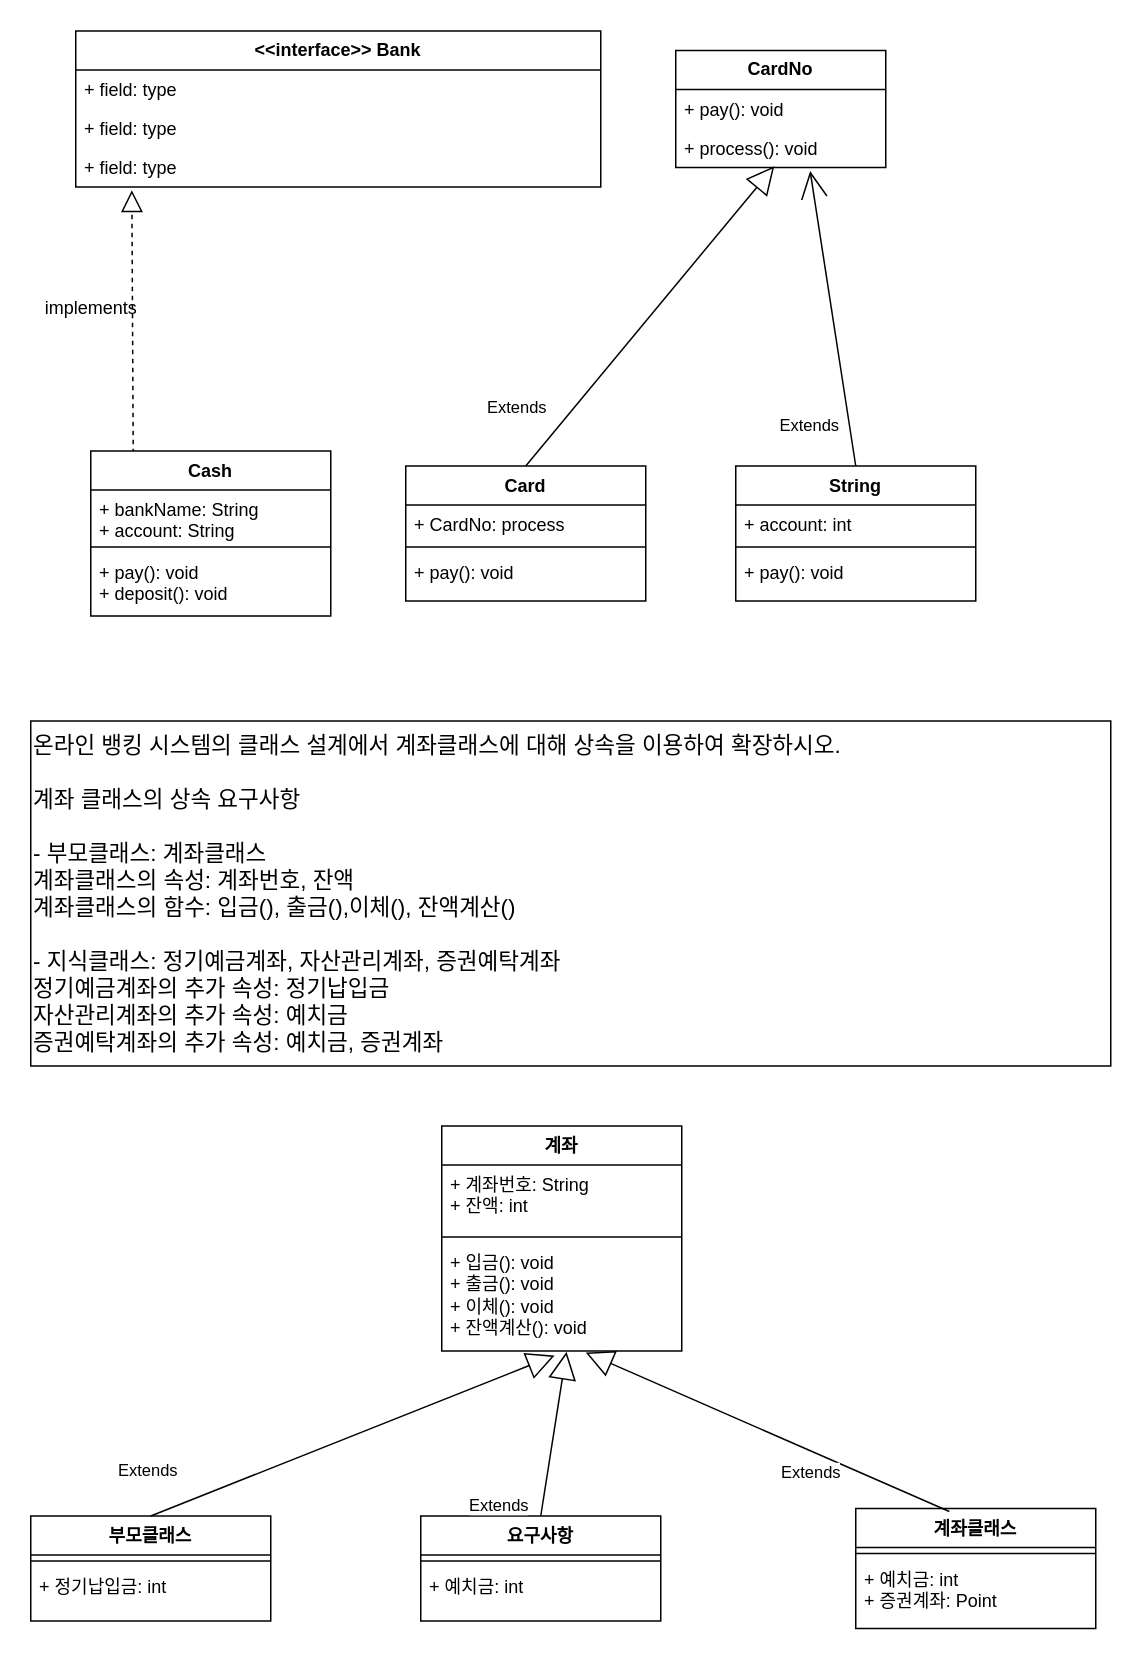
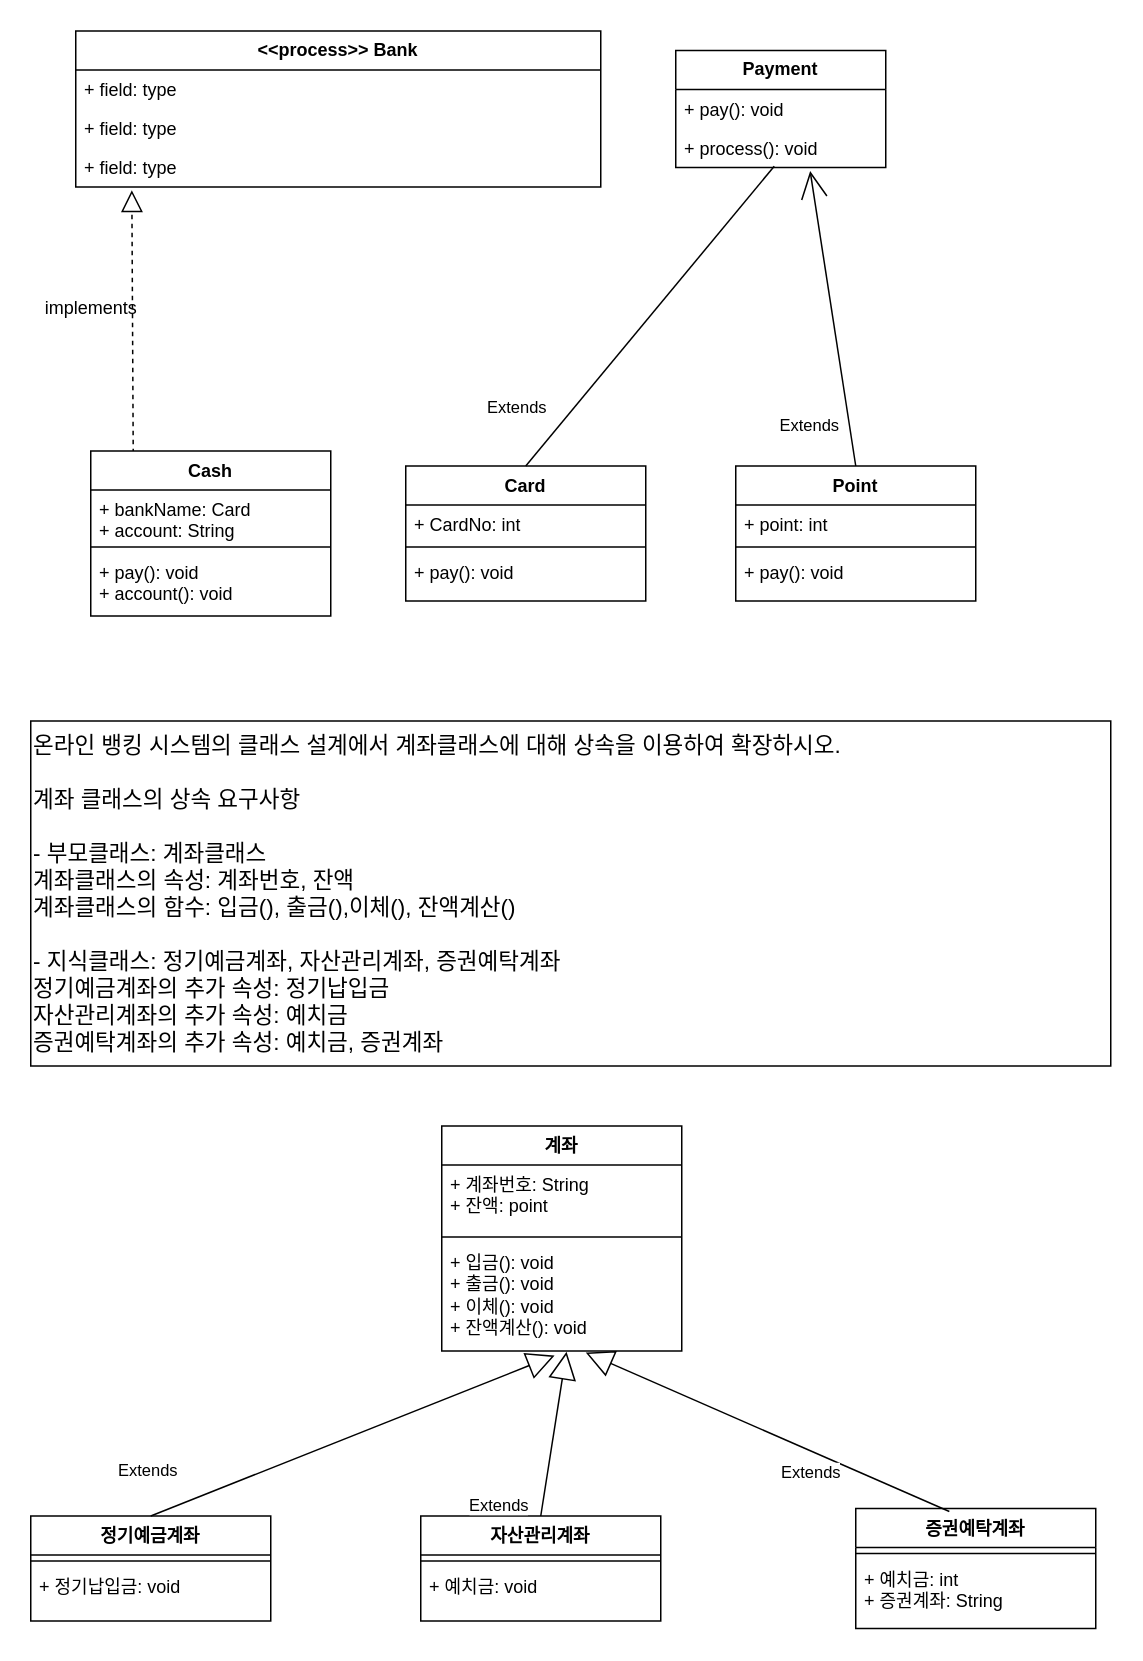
node "<<interface>> Bank": label "<<interface>> Bank" -> "<<process>> Bank"
node "CardNo": label "CardNo" -> "Payment"
edge "Card" -> "+ process(): void": arrowhead block -> none
node "String": label "String" -> "Point"
node "+ bankName: String + account: String": label "+ bankName: String + account: String" -> "+ bankName: Card + account: String"
node "+ CardNo: process": label "+ CardNo: process" -> "+ CardNo: int"
node "+ account: int": label "+ account: int" -> "+ point: int"
node "+ pay(): void + deposit(): void": label "+ pay(): void + deposit(): void" -> "+ pay(): void + account(): void"
node "+ 계좌번호: String + 잔액: int": label "+ 계좌번호: String + 잔액: int" -> "+ 계좌번호: String + 잔액: point"
node "계좌클래스": label "계좌클래스" -> "증권예탁계좌"
node "부모클래스": label "부모클래스" -> "정기예금계좌"
node "요구사항": label "요구사항" -> "자산관리계좌"
node "+ 정기납입금: int": label "+ 정기납입금: int" -> "+ 정기납입금: void"
node "+ 예치금: int": label "+ 예치금: int" -> "+ 예치금: void"
node "+ 예치금: int + 증권계좌: Point": label "+ 예치금: int + 증권계좌: Point" -> "+ 예치금: int + 증권계좌: String"
